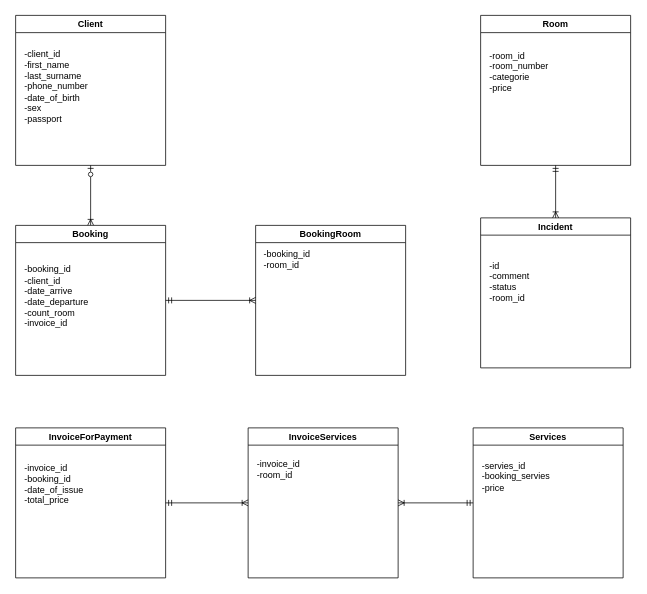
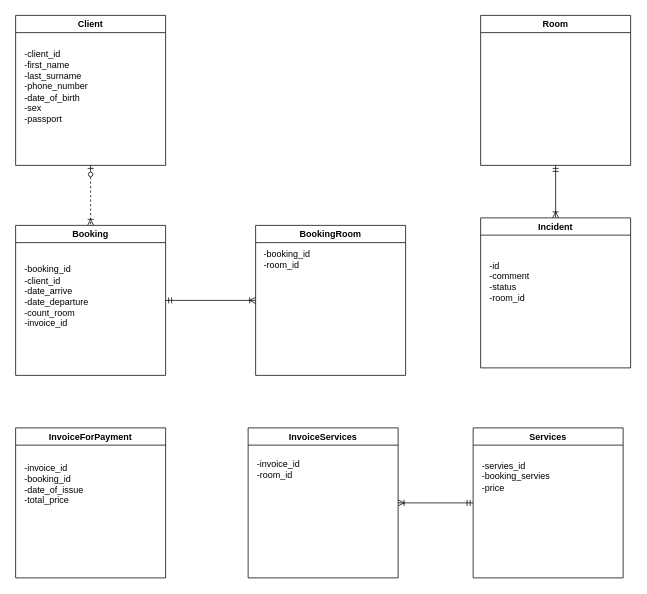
node "-room_id -room_number -categorie -price": removed
edge "Client" -- "Booking": style solid -> dashed
edge "InvoiceForPayment" -- "InvoiceServices": removed
